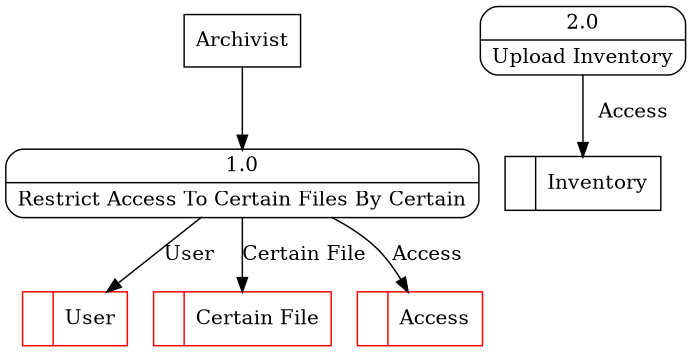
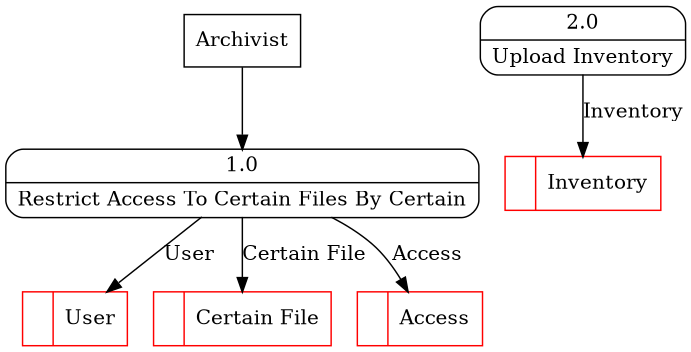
edge "2.0" -> "Inventory": label "Access" -> "Inventory"
node "Inventory": color black -> red
